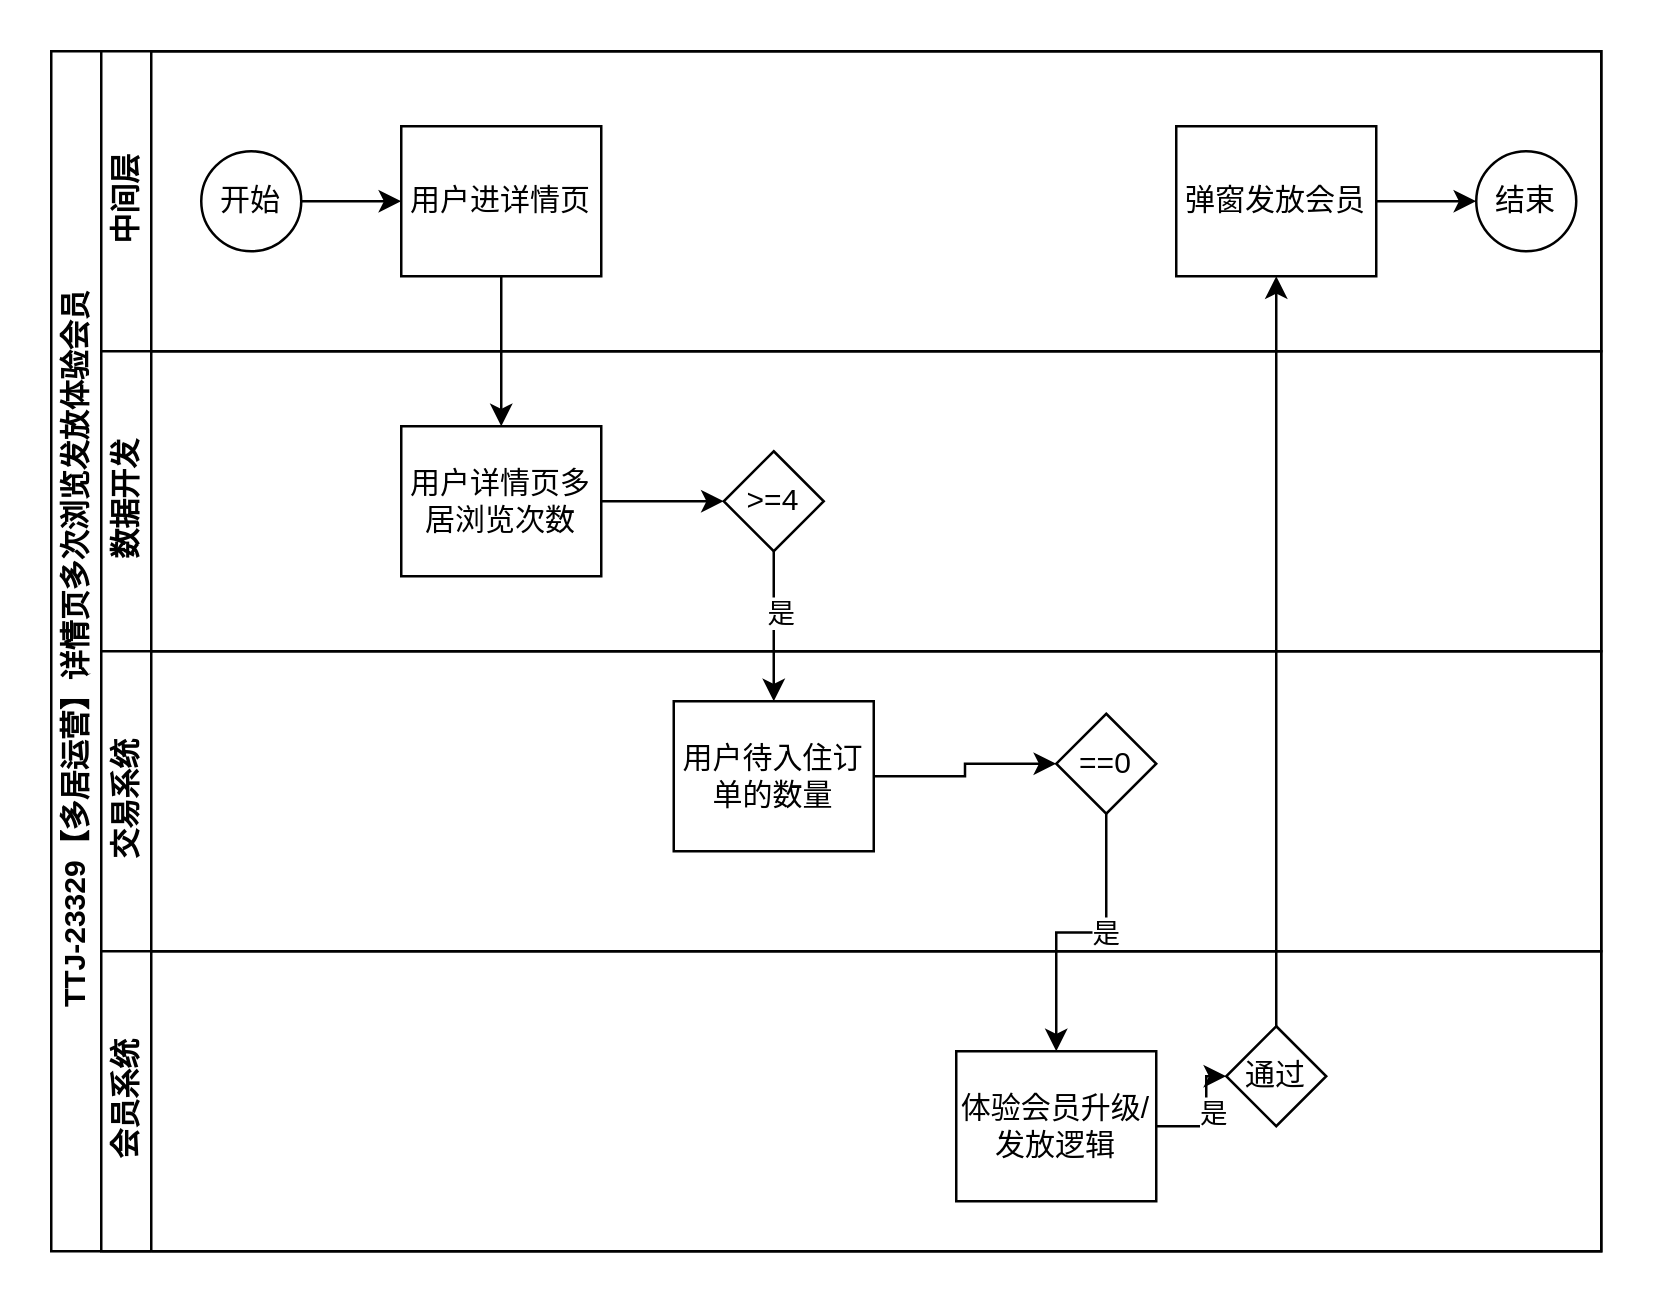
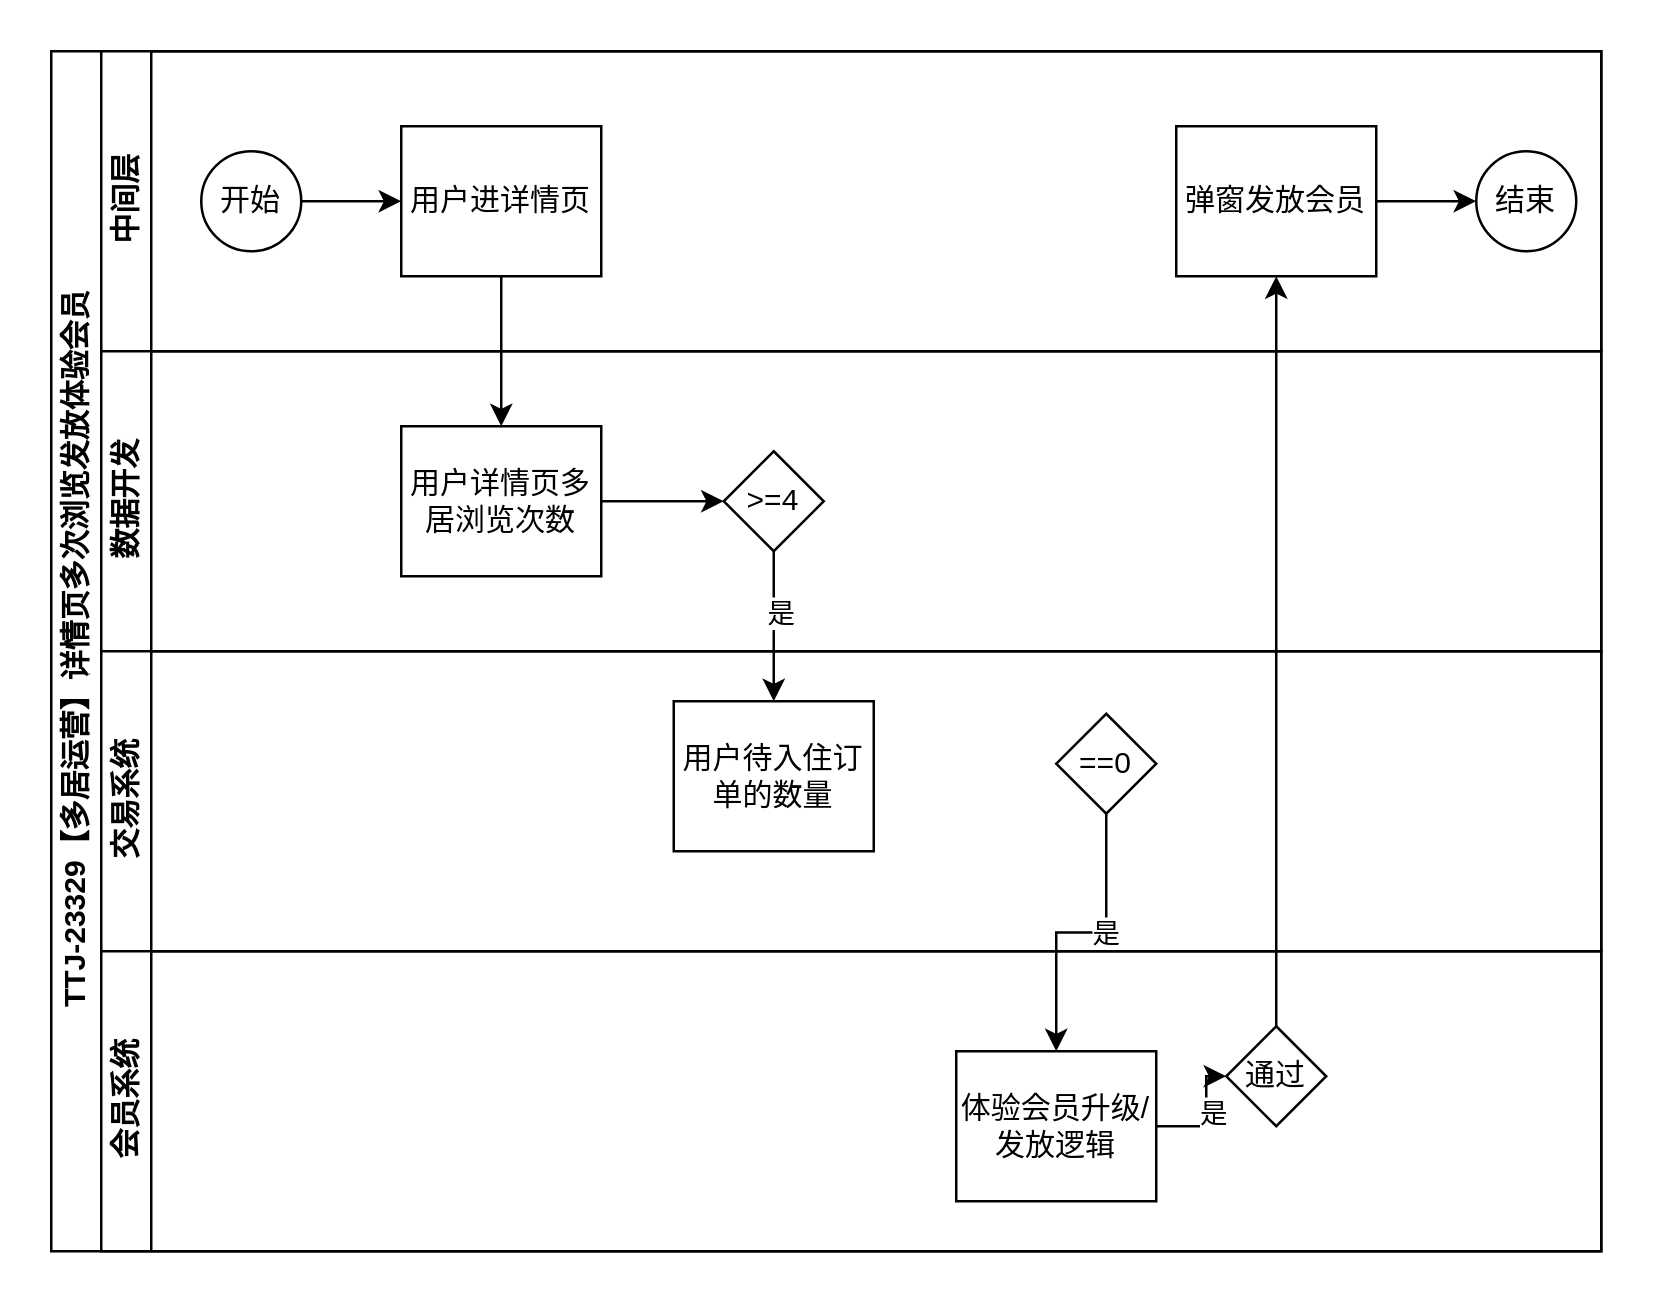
edge "用户待入住订单的数量" -> "==0": removed
